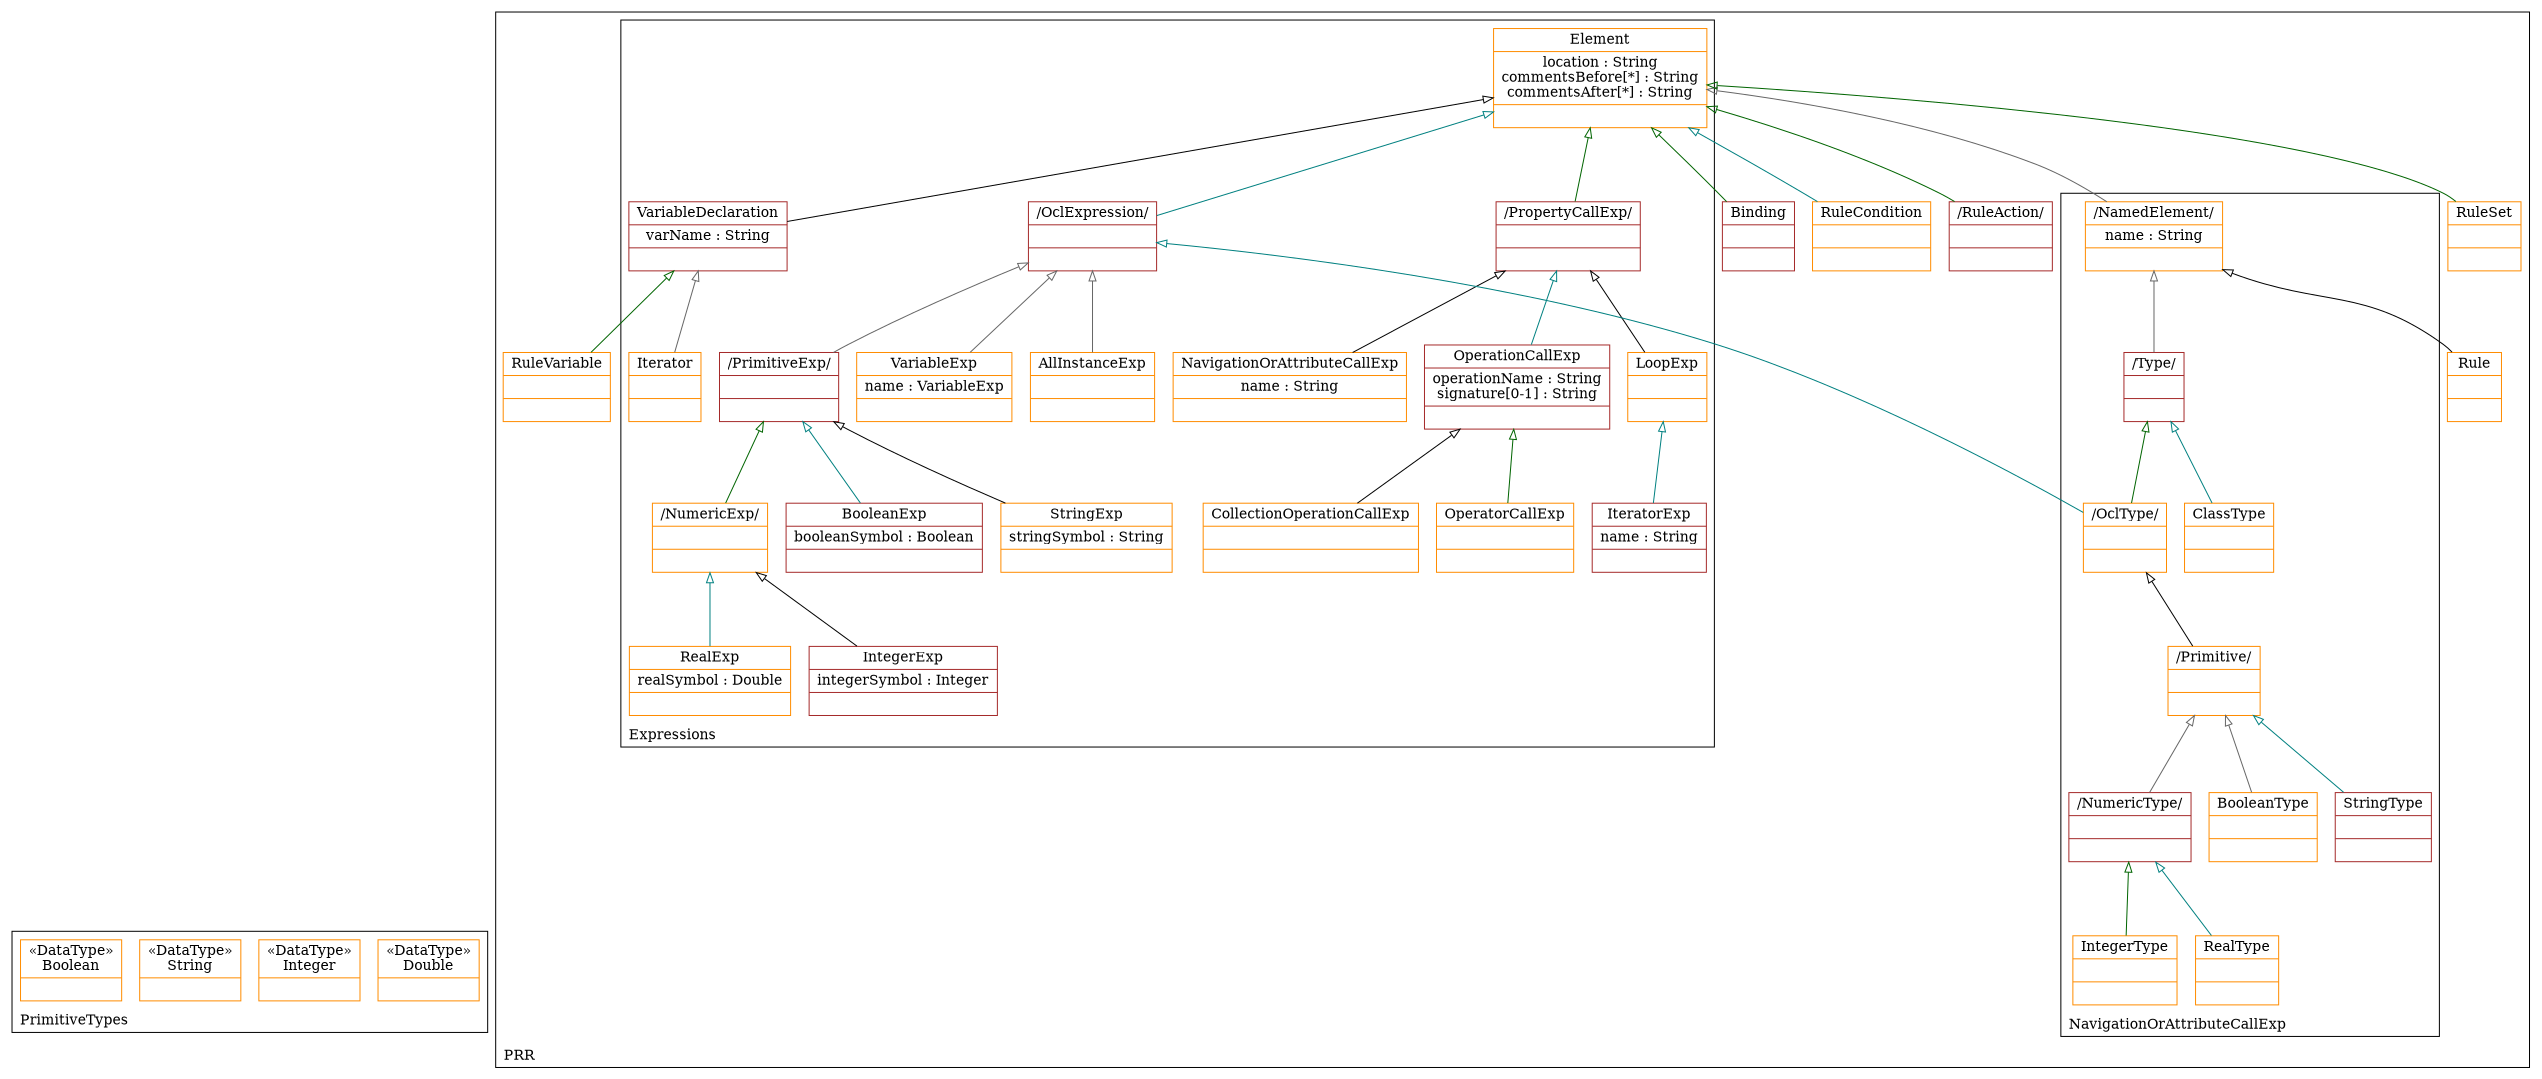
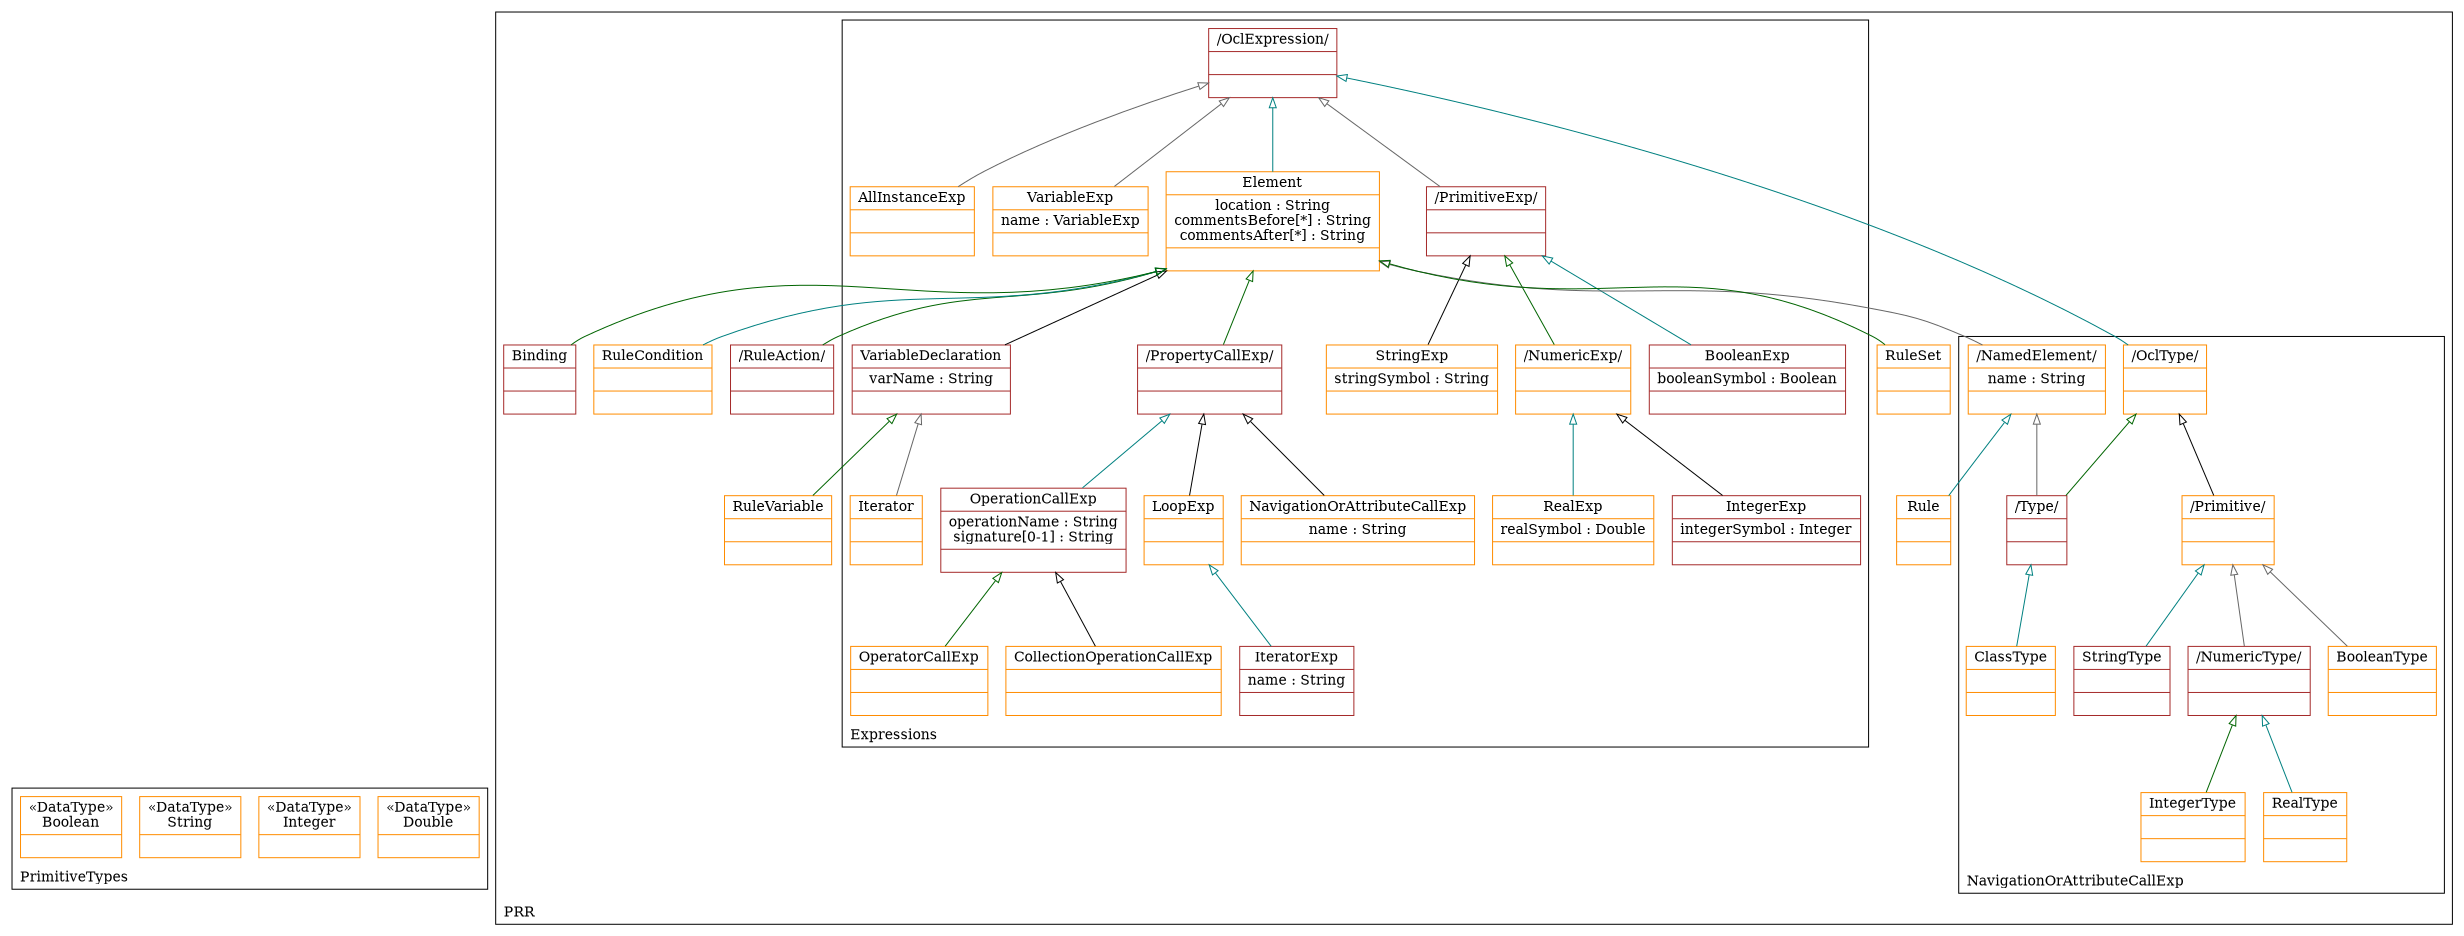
edge "/OclExpression/" -> "Element": reversed
edge "Rule" -> "/NamedElement/": color black -> teal
edge "/OclType/" -> "/Type/": reversed
